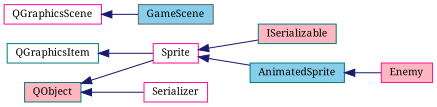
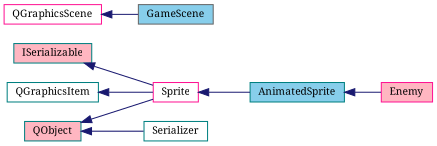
edge "ISerializable" -> "Sprite": reversed
node "Serializer": color deeppink -> teal
